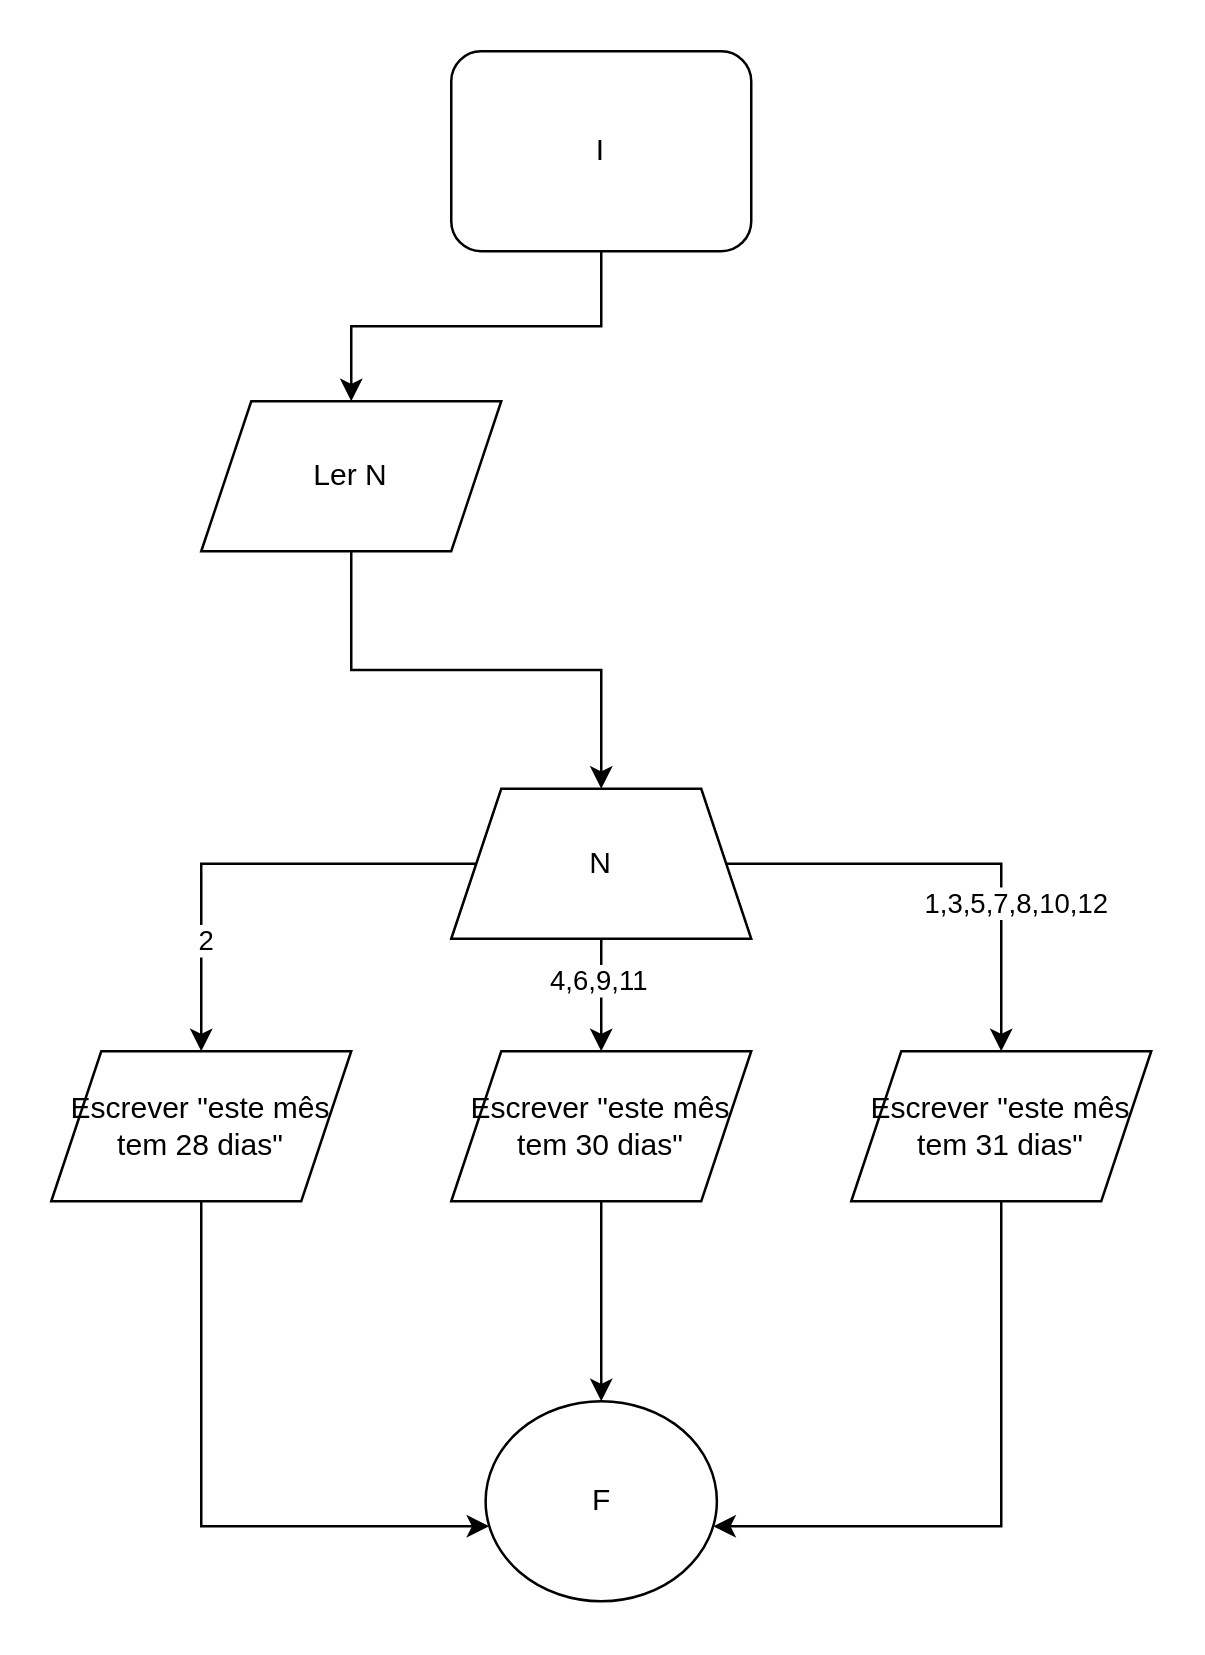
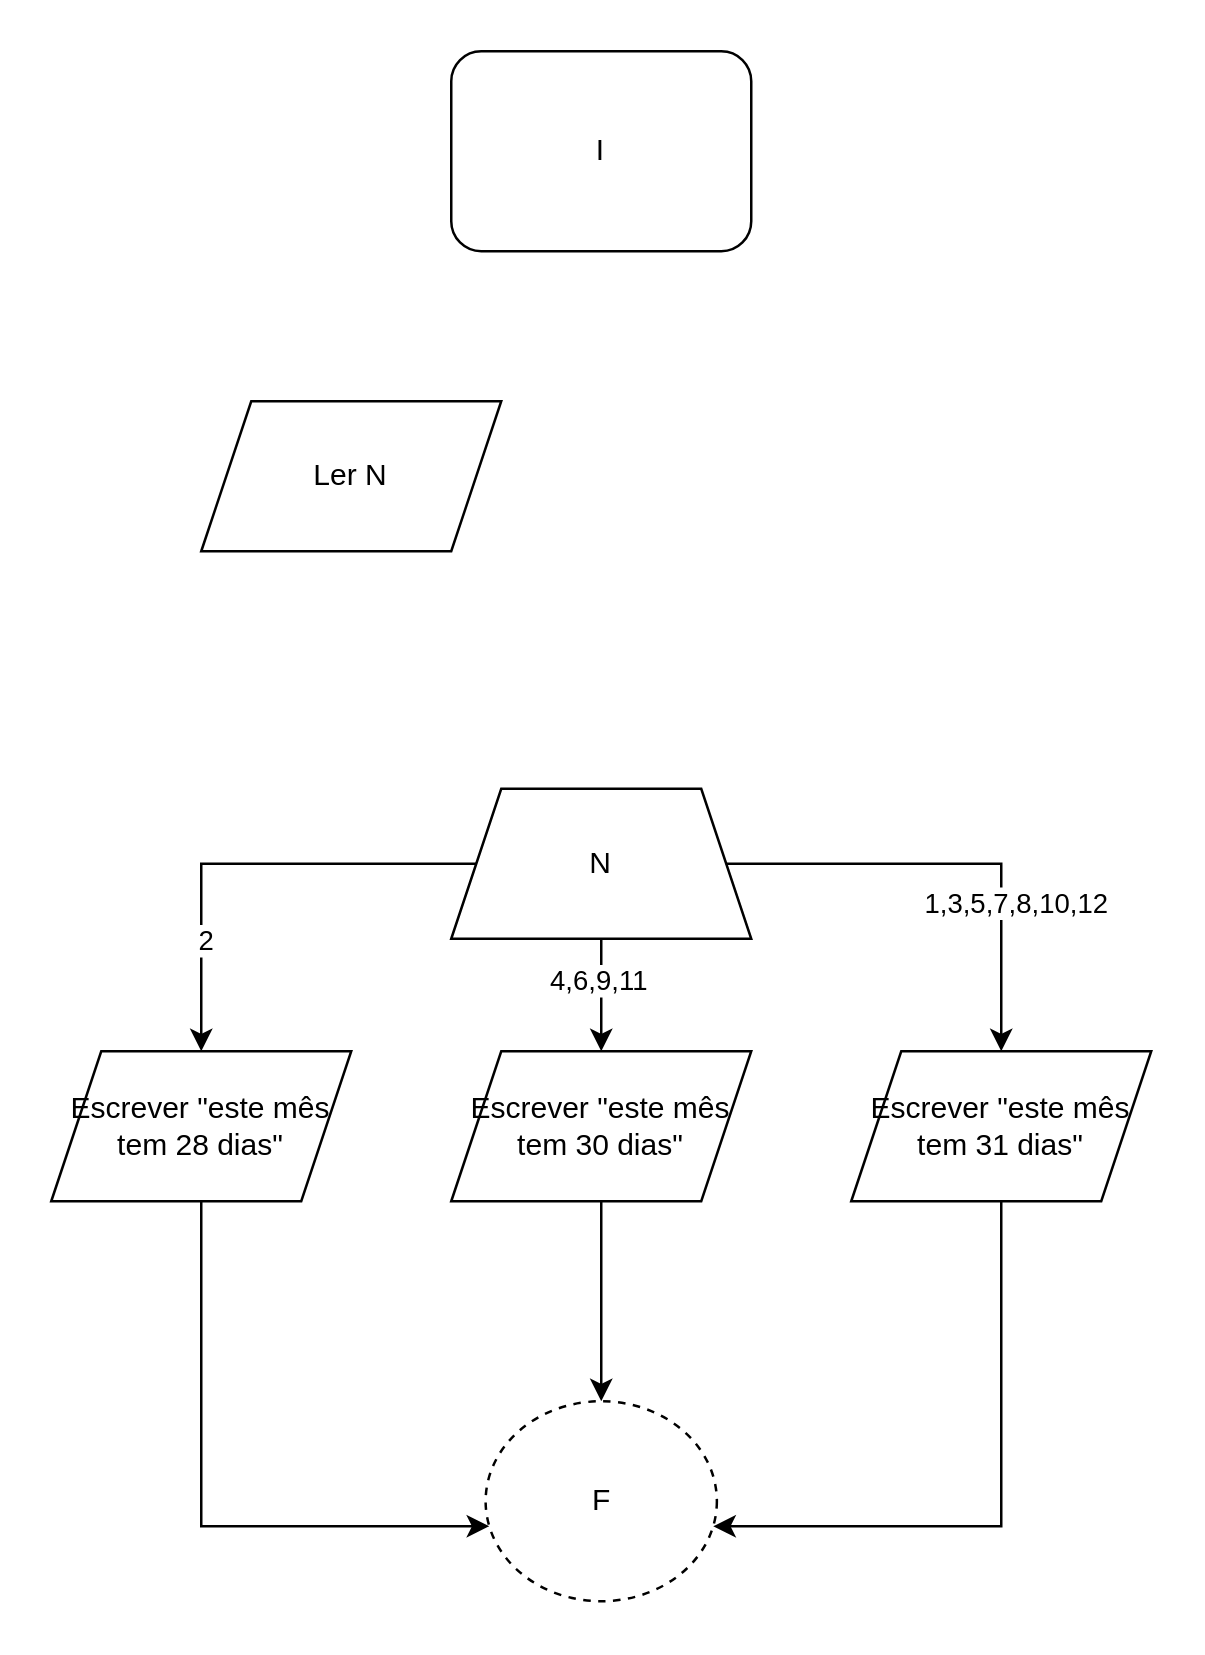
edge "I" -> "Ler N": removed
edge "Ler N" -> "N": removed
node "F": style solid -> dashed
